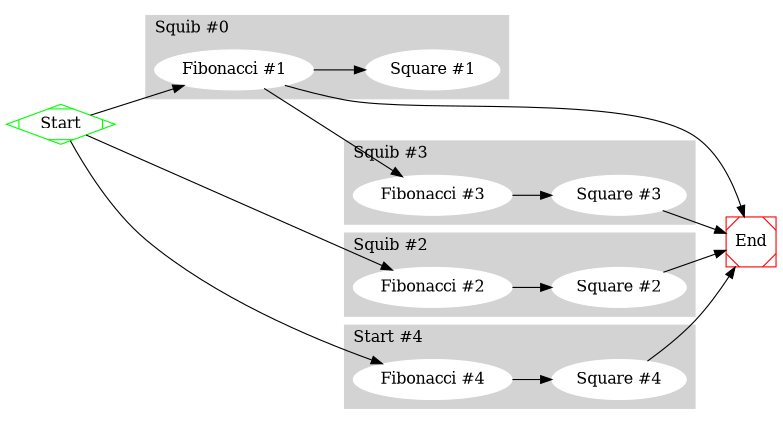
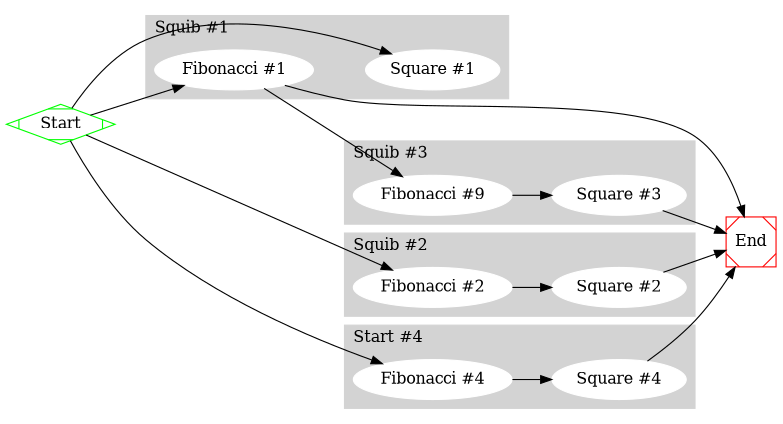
cluster "Squib #0": label "Squib #0" -> "Squib #1"
edge "Fibonacci #1" -> "Square #1": now "Start" -> "Square #1"
node "Fibonacci #3": label "Fibonacci #3" -> "Fibonacci #9"
